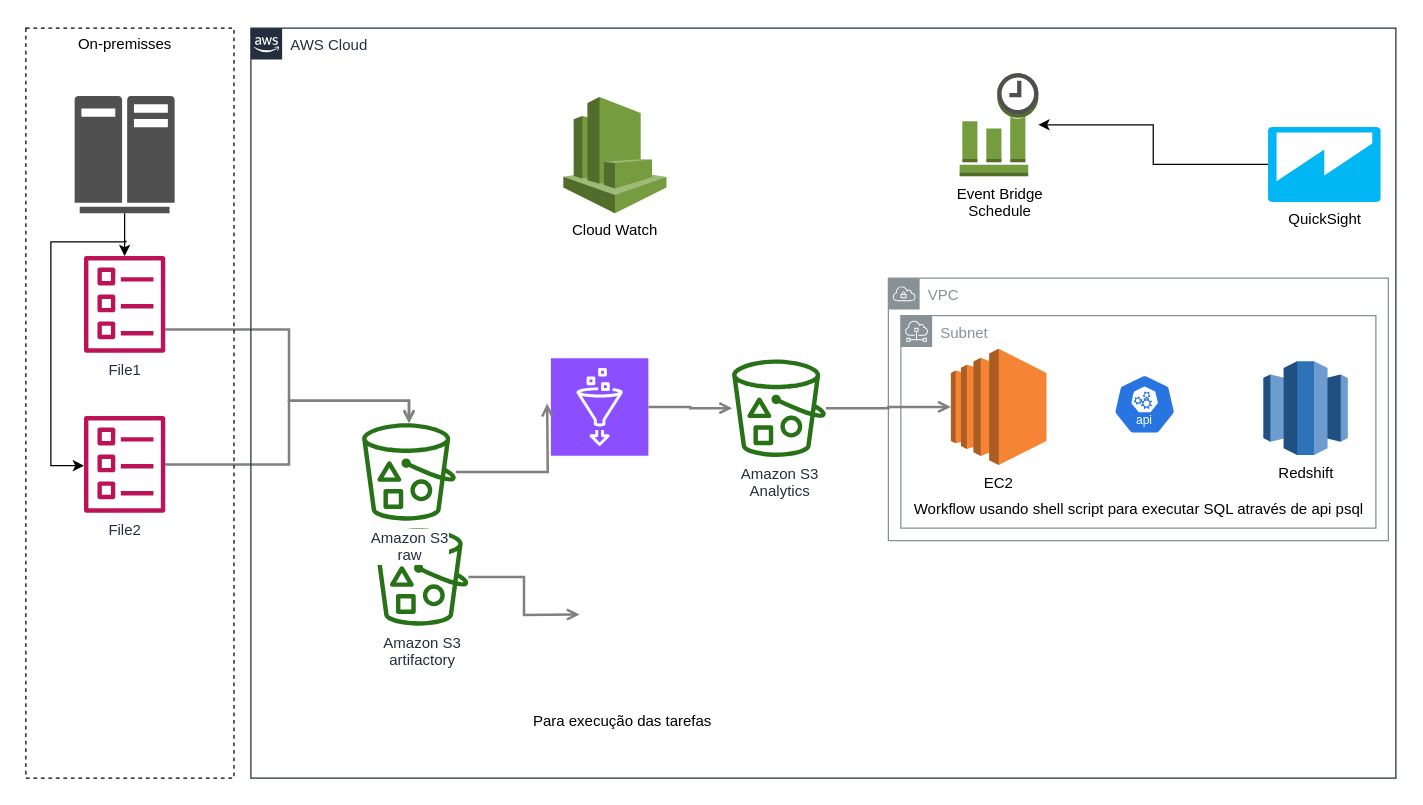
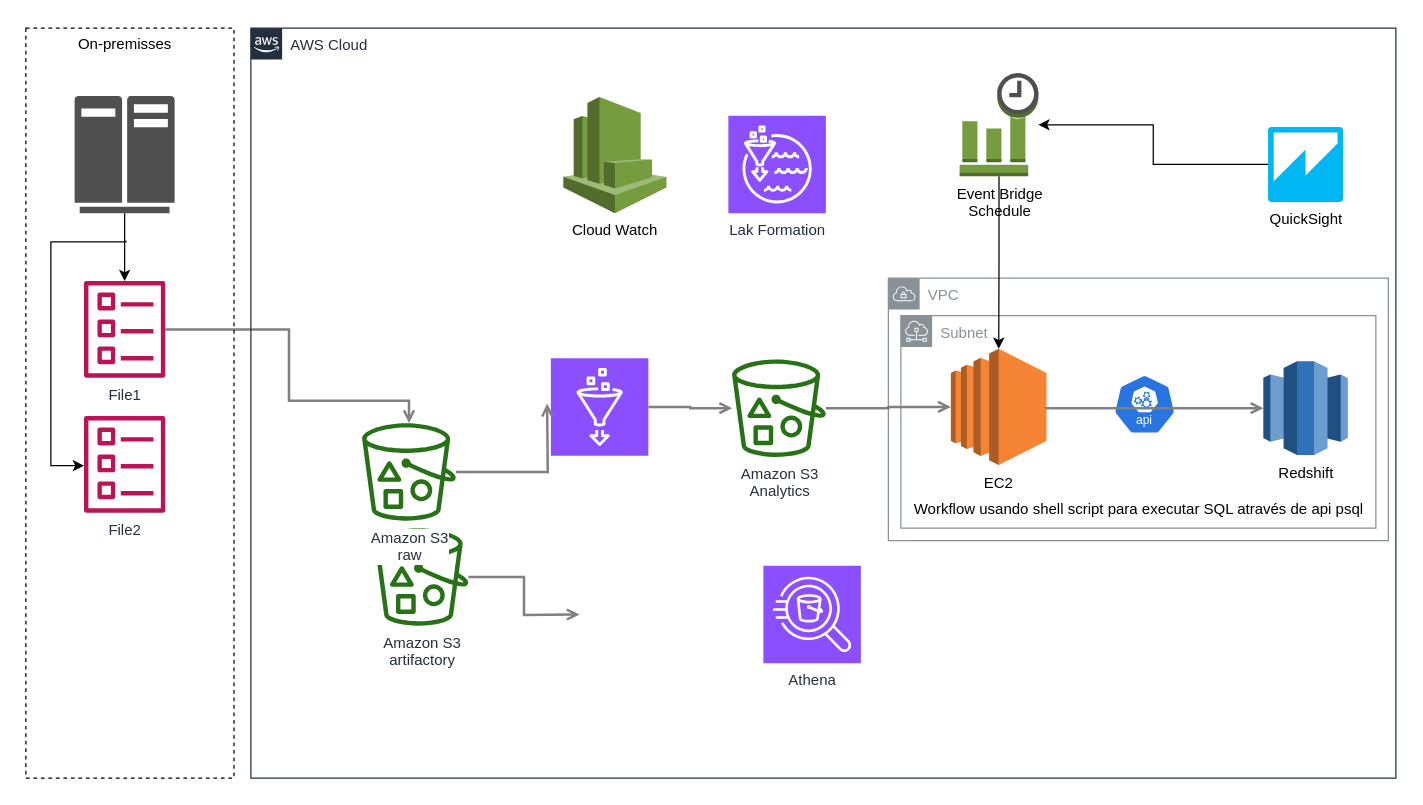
node "Lak Formation": added
node "QuickSight": size 113x75 -> 75x75
edge "Event Bridge Schedule" -> "EC2": added
node "File1": moved (124, 304) -> (124, 329)
edge "EC2" -> "Redshift": added
edge "File2" -> "Amazon S3 raw": removed
node "Athena": added
node "Para execução das tarefas": removed
